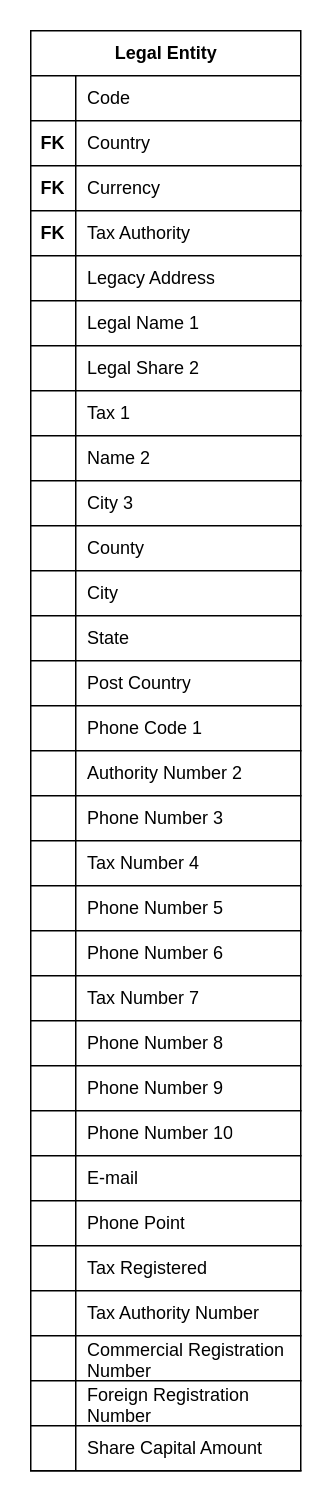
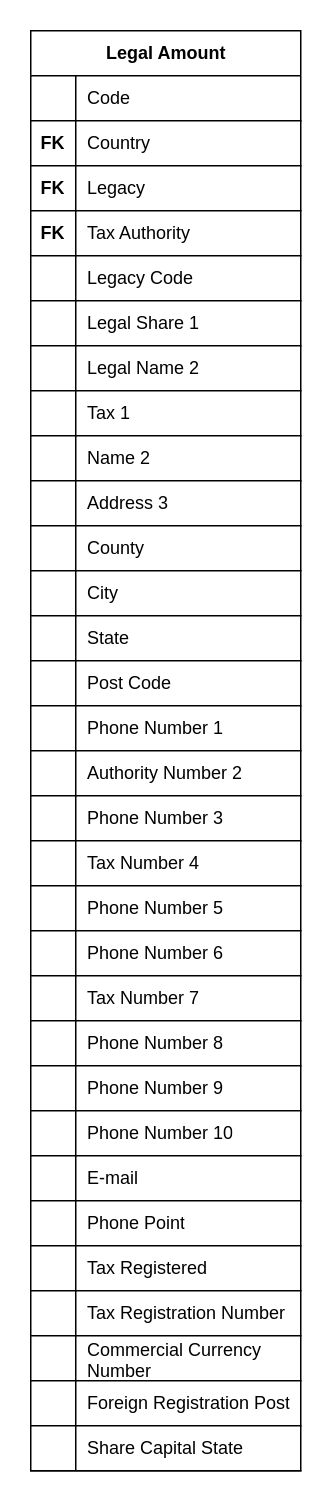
node "Legal Entity": label "Legal Entity" -> "Legal Amount"
node "Currency": label "Currency" -> "Legacy"
node "Legacy Address": label "Legacy Address" -> "Legacy Code"
node "Legal Name 1": label "Legal Name 1" -> "Legal Share 1"
node "Legal Share 2": label "Legal Share 2" -> "Legal Name 2"
node "City 3": label "City 3" -> "Address 3"
node "Post Country": label "Post Country" -> "Post Code"
node "Phone Code 1": label "Phone Code 1" -> "Phone Number 1"
node "Tax Authority Number": label "Tax Authority Number" -> "Tax Registration Number"
node "Commercial Registration Number": label "Commercial Registration Number" -> "Commercial Currency Number"
node "Foreign Registration Number": label "Foreign Registration Number" -> "Foreign Registration Post"
node "Share Capital Amount": label "Share Capital Amount" -> "Share Capital State"
